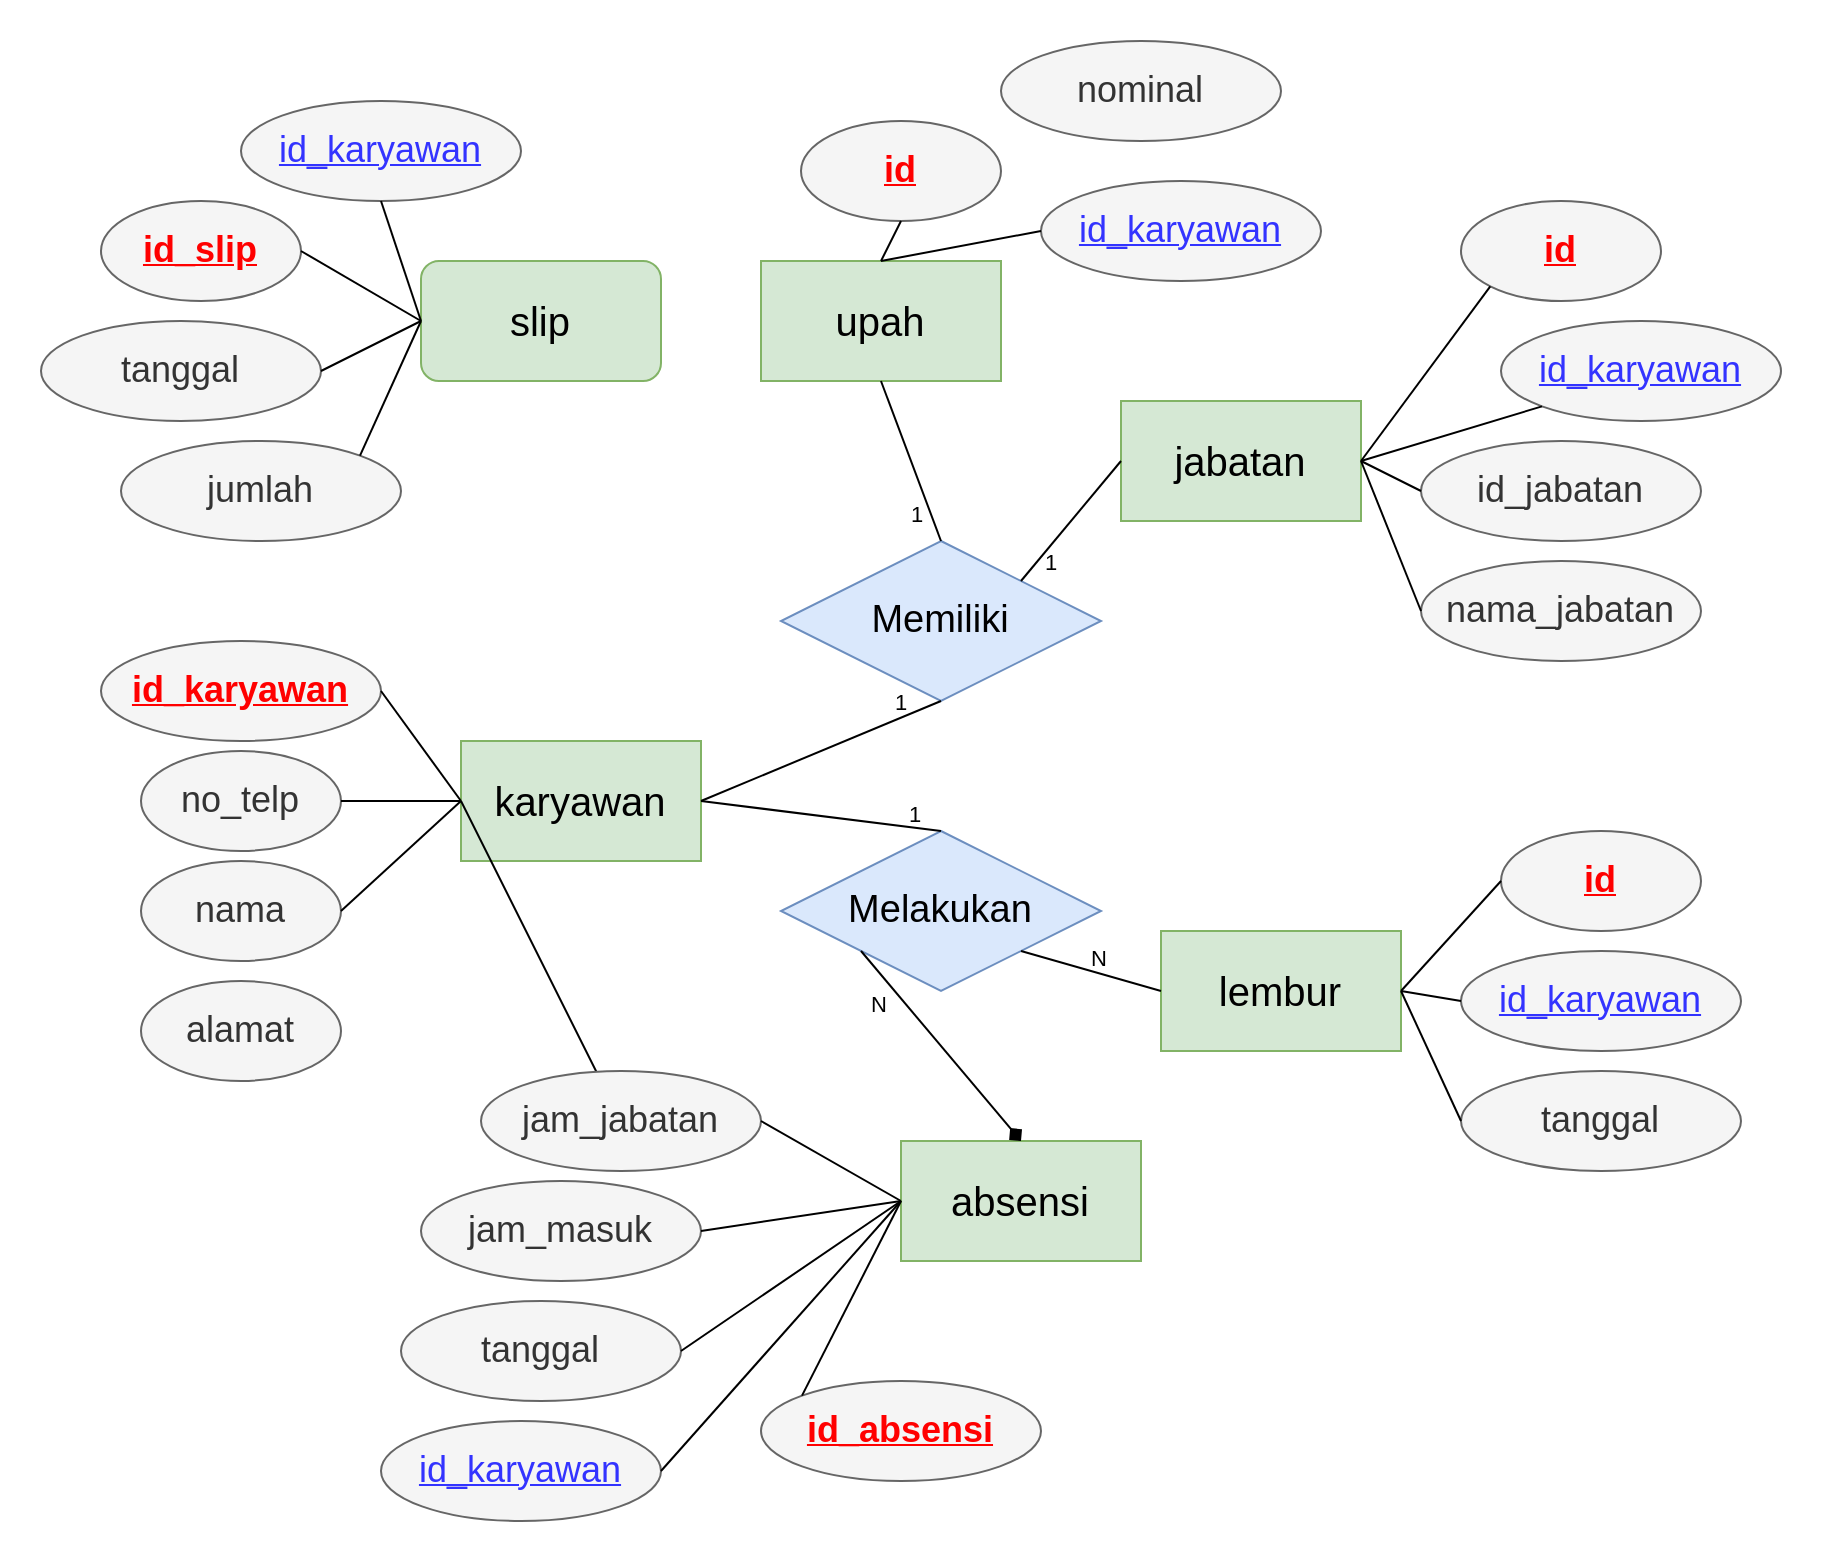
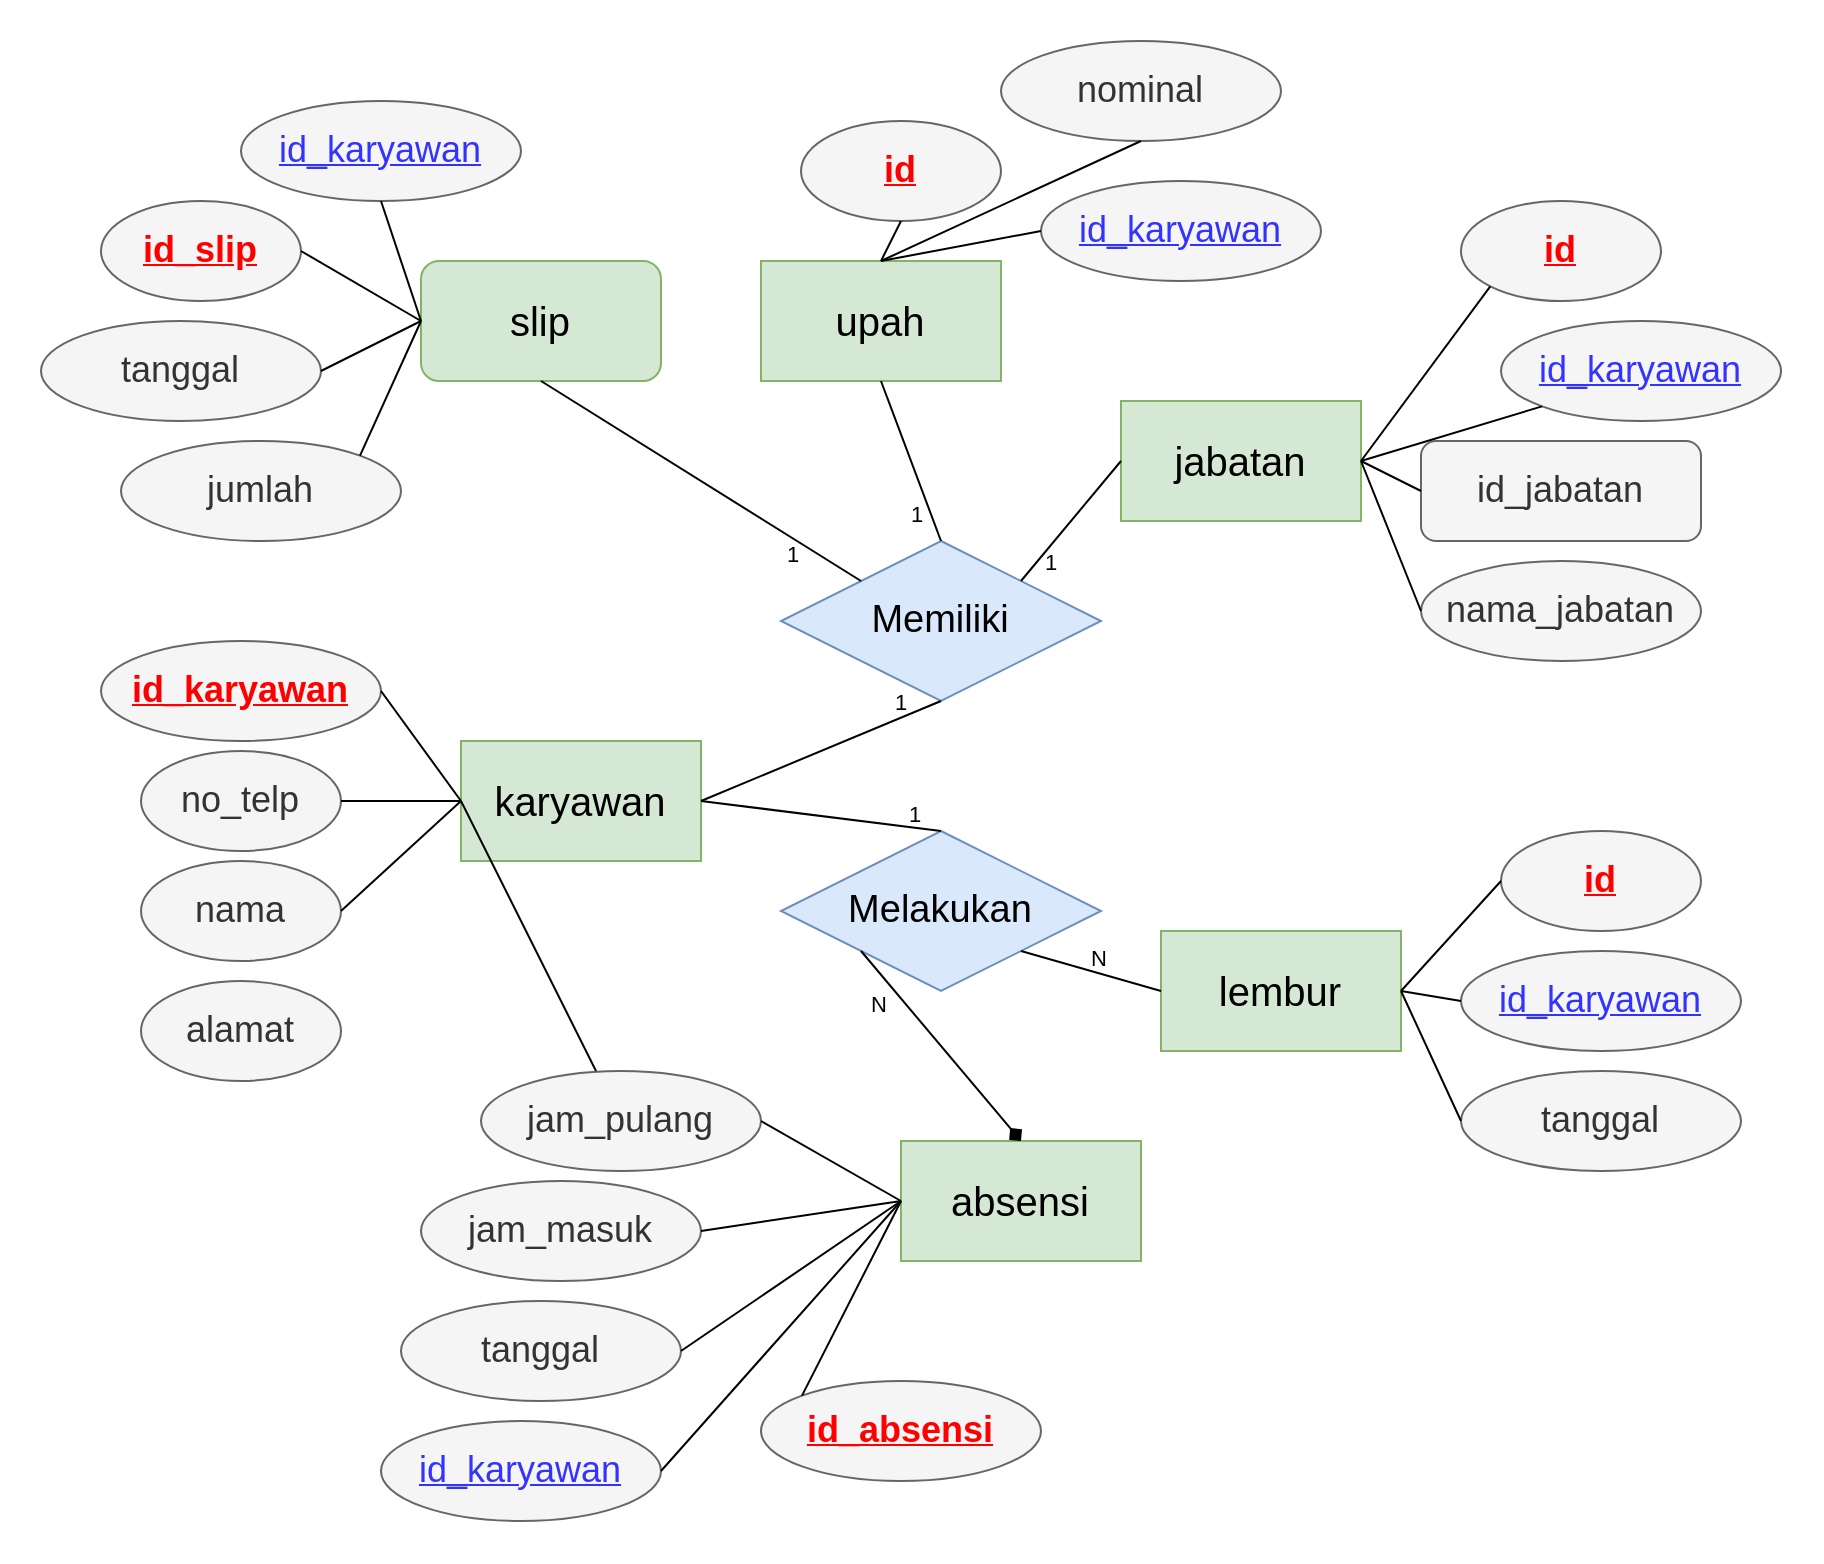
edge "nominal" -- "upah": added
edge "slip" -- "Memiliki": added, label "1"
node "id_jabatan": shape ellipse -> rounded rectangle
node "jam_jabatan": label "jam_jabatan" -> "jam_pulang"
